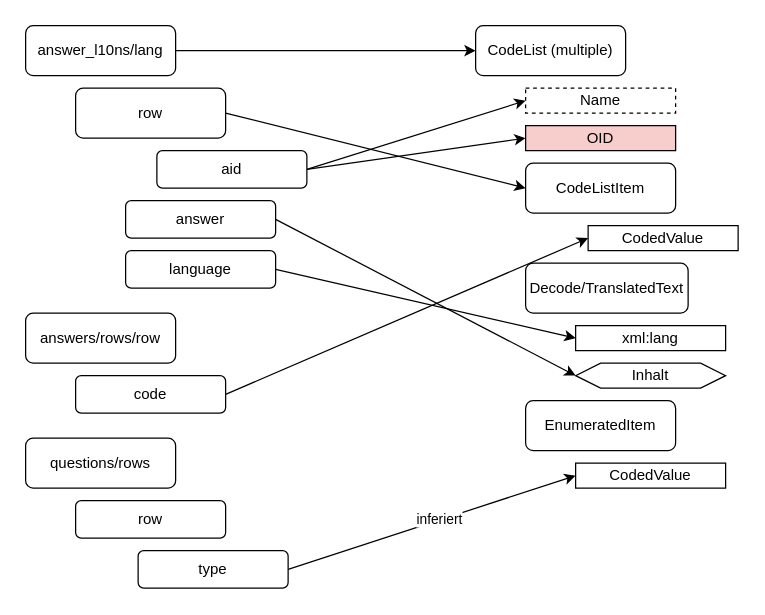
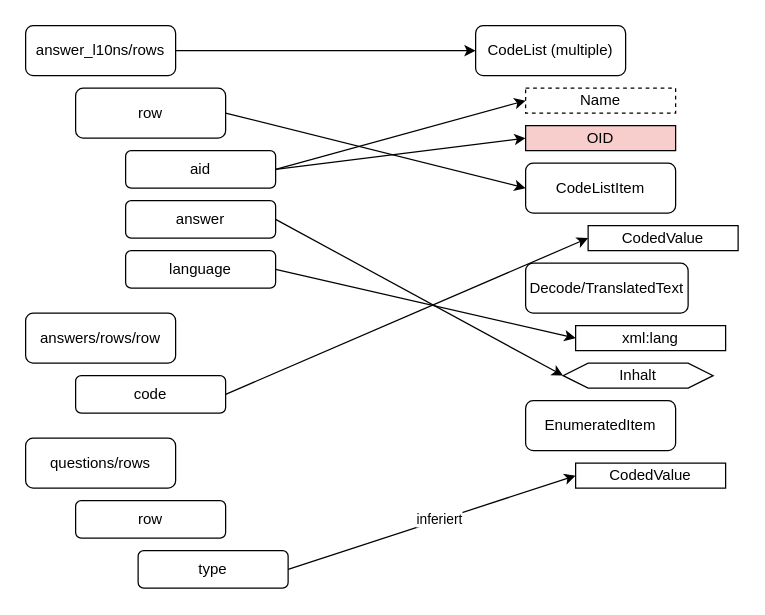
node "answer_l10ns/lang": label "answer_l10ns/lang" -> "answer_l10ns/rows"
node "aid": moved (232, 169) -> (201, 169)
node "Inhalt": moved (651, 376) -> (638, 376)
